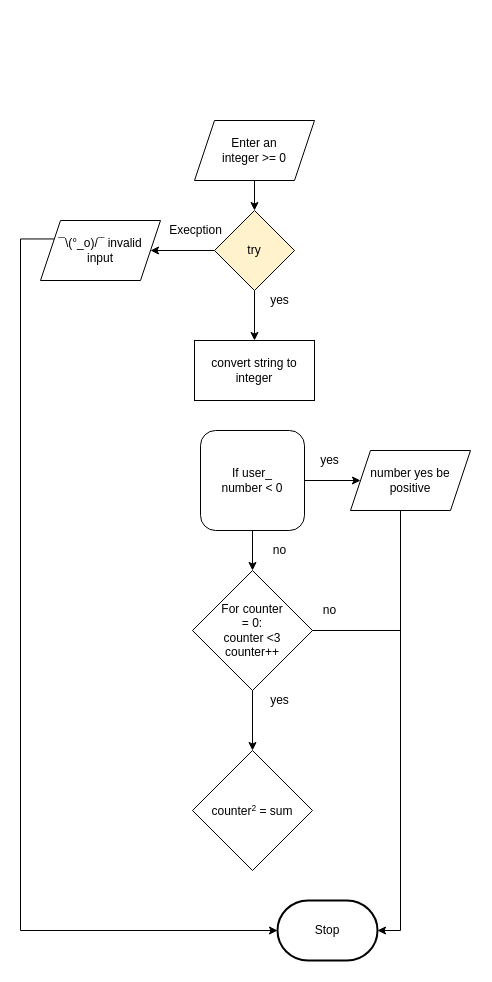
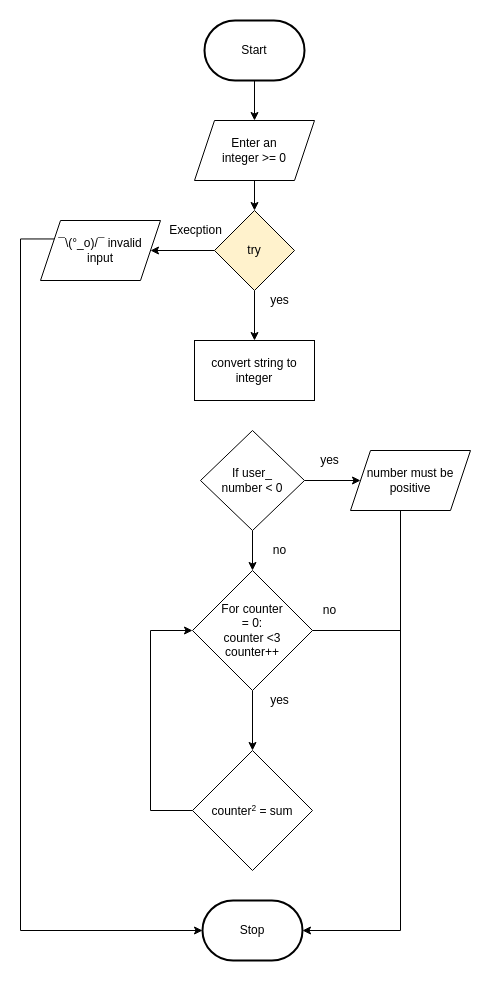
node "Start": added
edge "Start" -> "Enter an integer >= 0": added
node "If user_ number < 0": shape rounded rectangle -> diamond
node "number yes be positive": label "number yes be positive" -> "number must be positive"
edge "counter2 = sum" -> "For counter = 0: counter <3 counter++": added
node "Stop": moved (328, 931) -> (253, 931)
